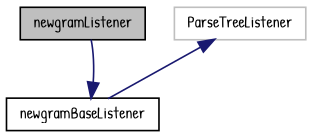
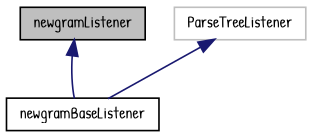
edge "newgramListener" -> "newgramBaseListener": reversed
